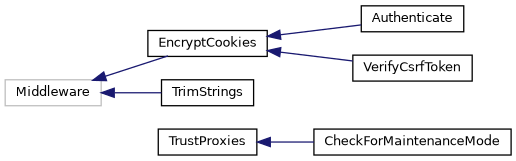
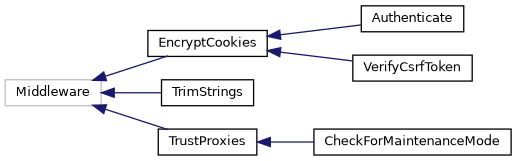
edge "TrustProxies" -> "Middleware": added
